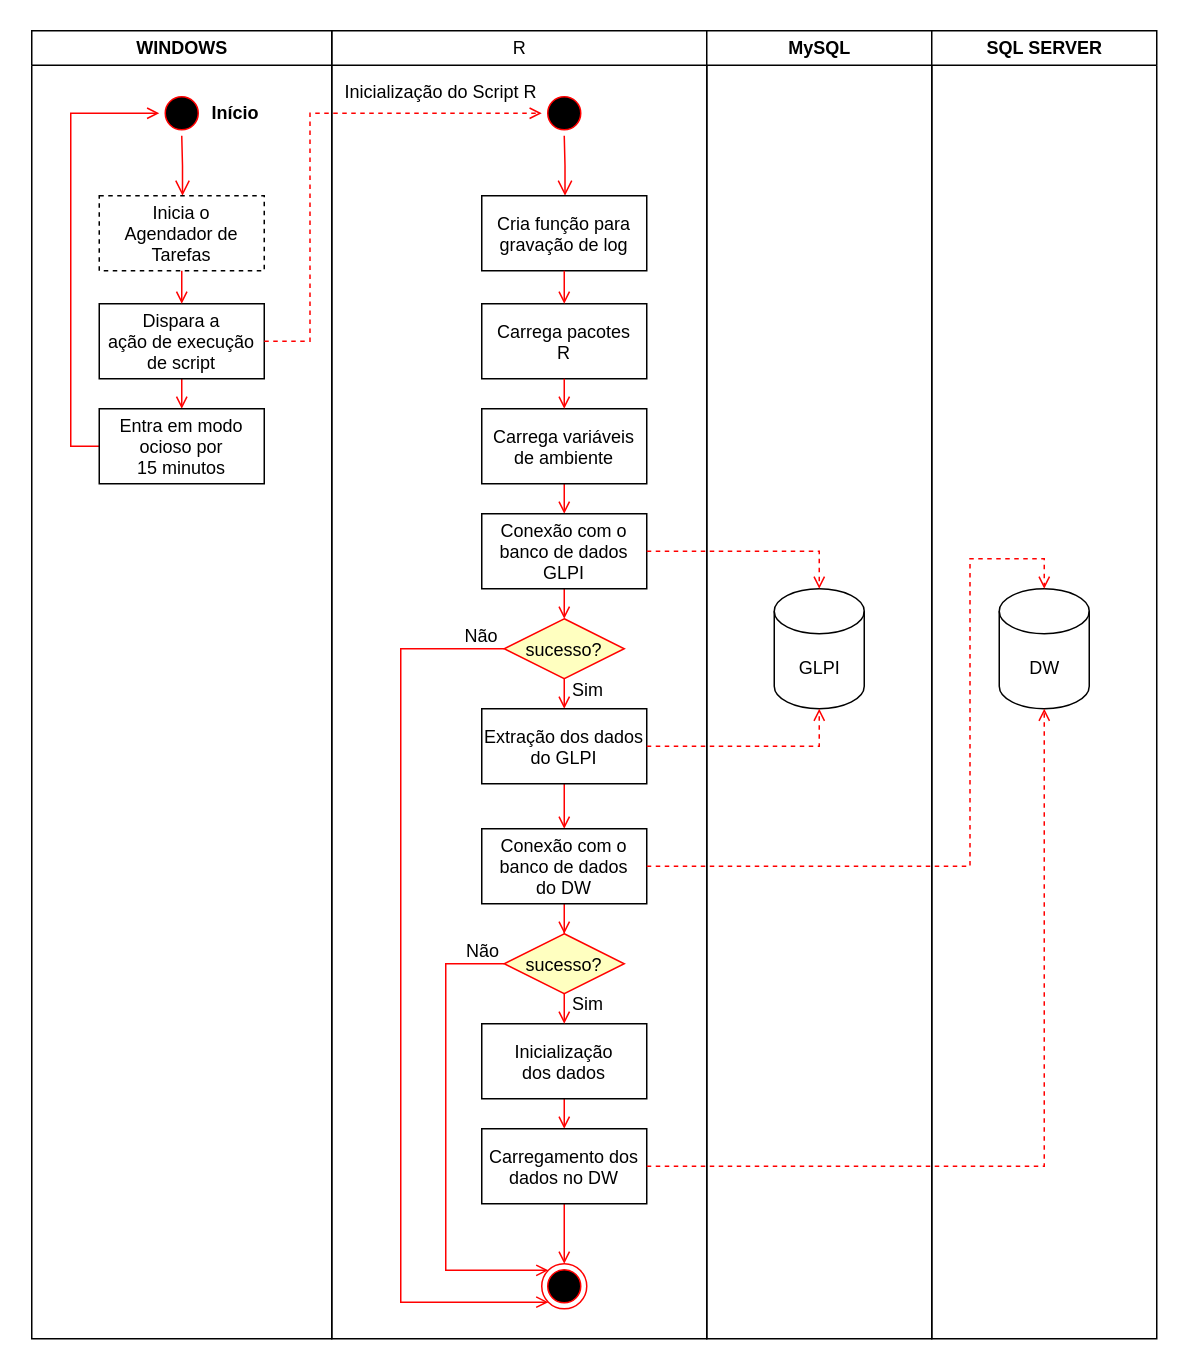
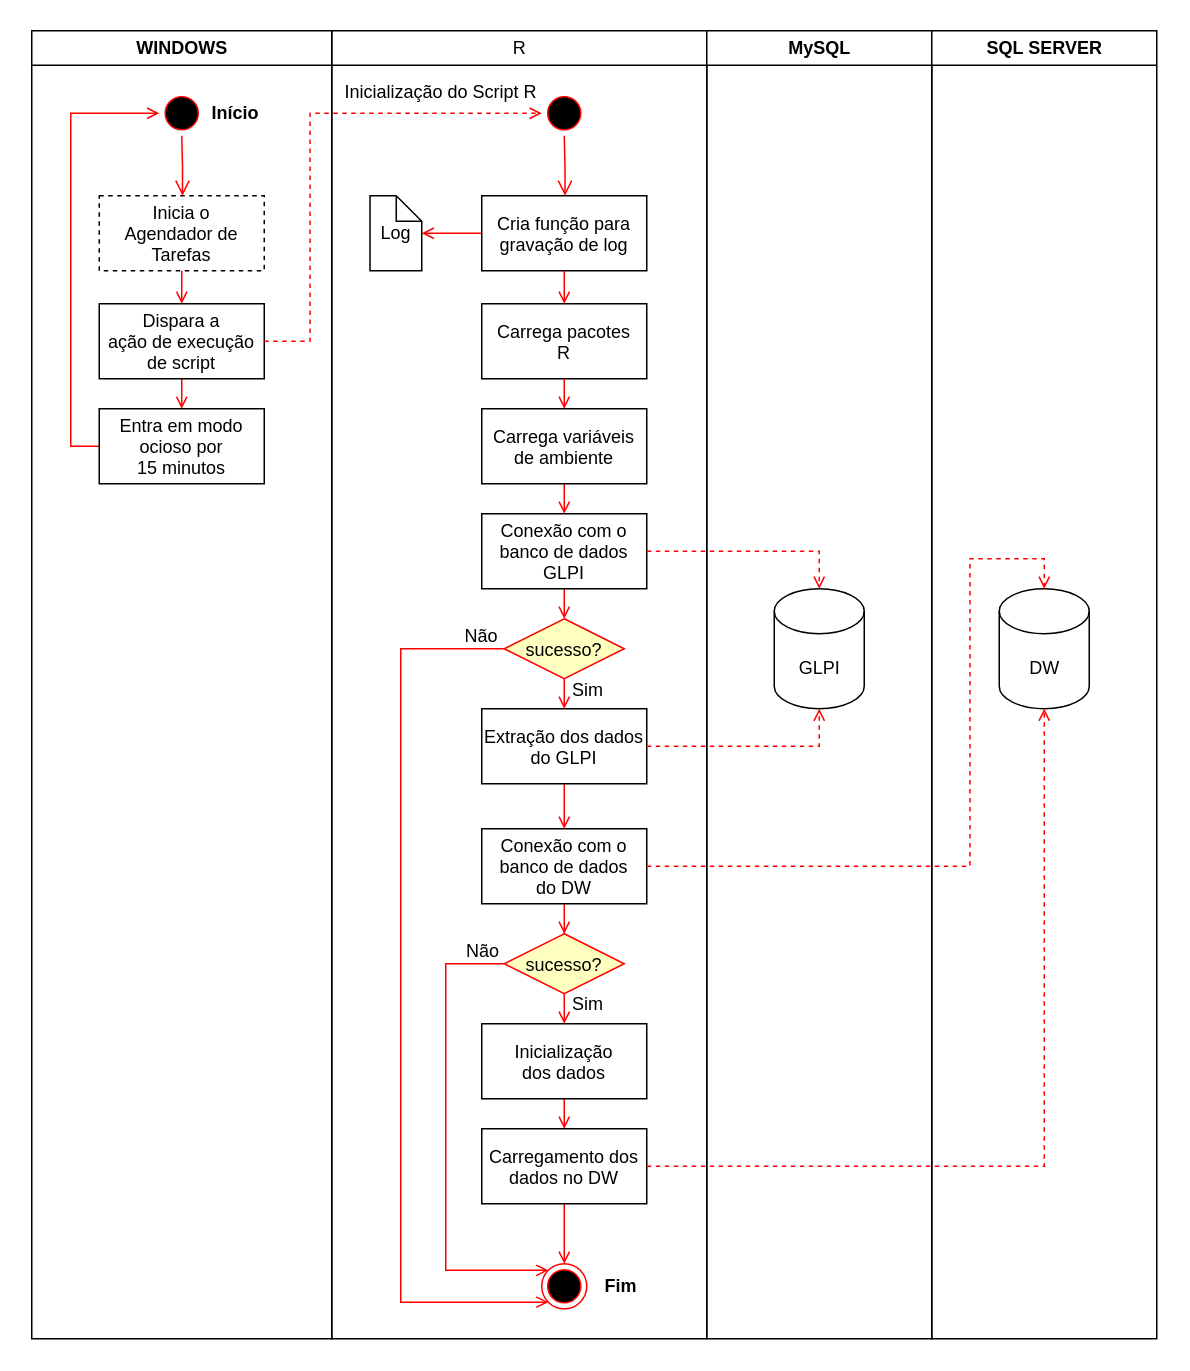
node "Log": added
edge "Cria função para gravação de log" -> "Log": added
node "Fim": added
